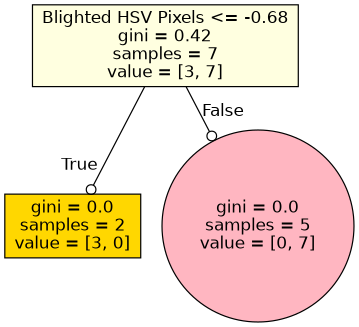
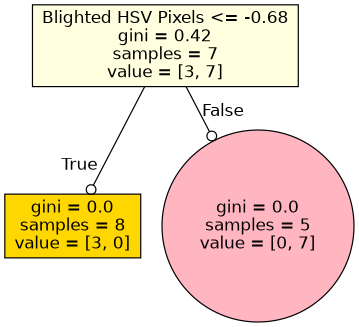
node "gini = 0.0 samples = 2 value = [3, 0]": label "gini = 0.0 samples = 2 value = [3, 0]" -> "gini = 0.0 samples = 8 value = [3, 0]"
